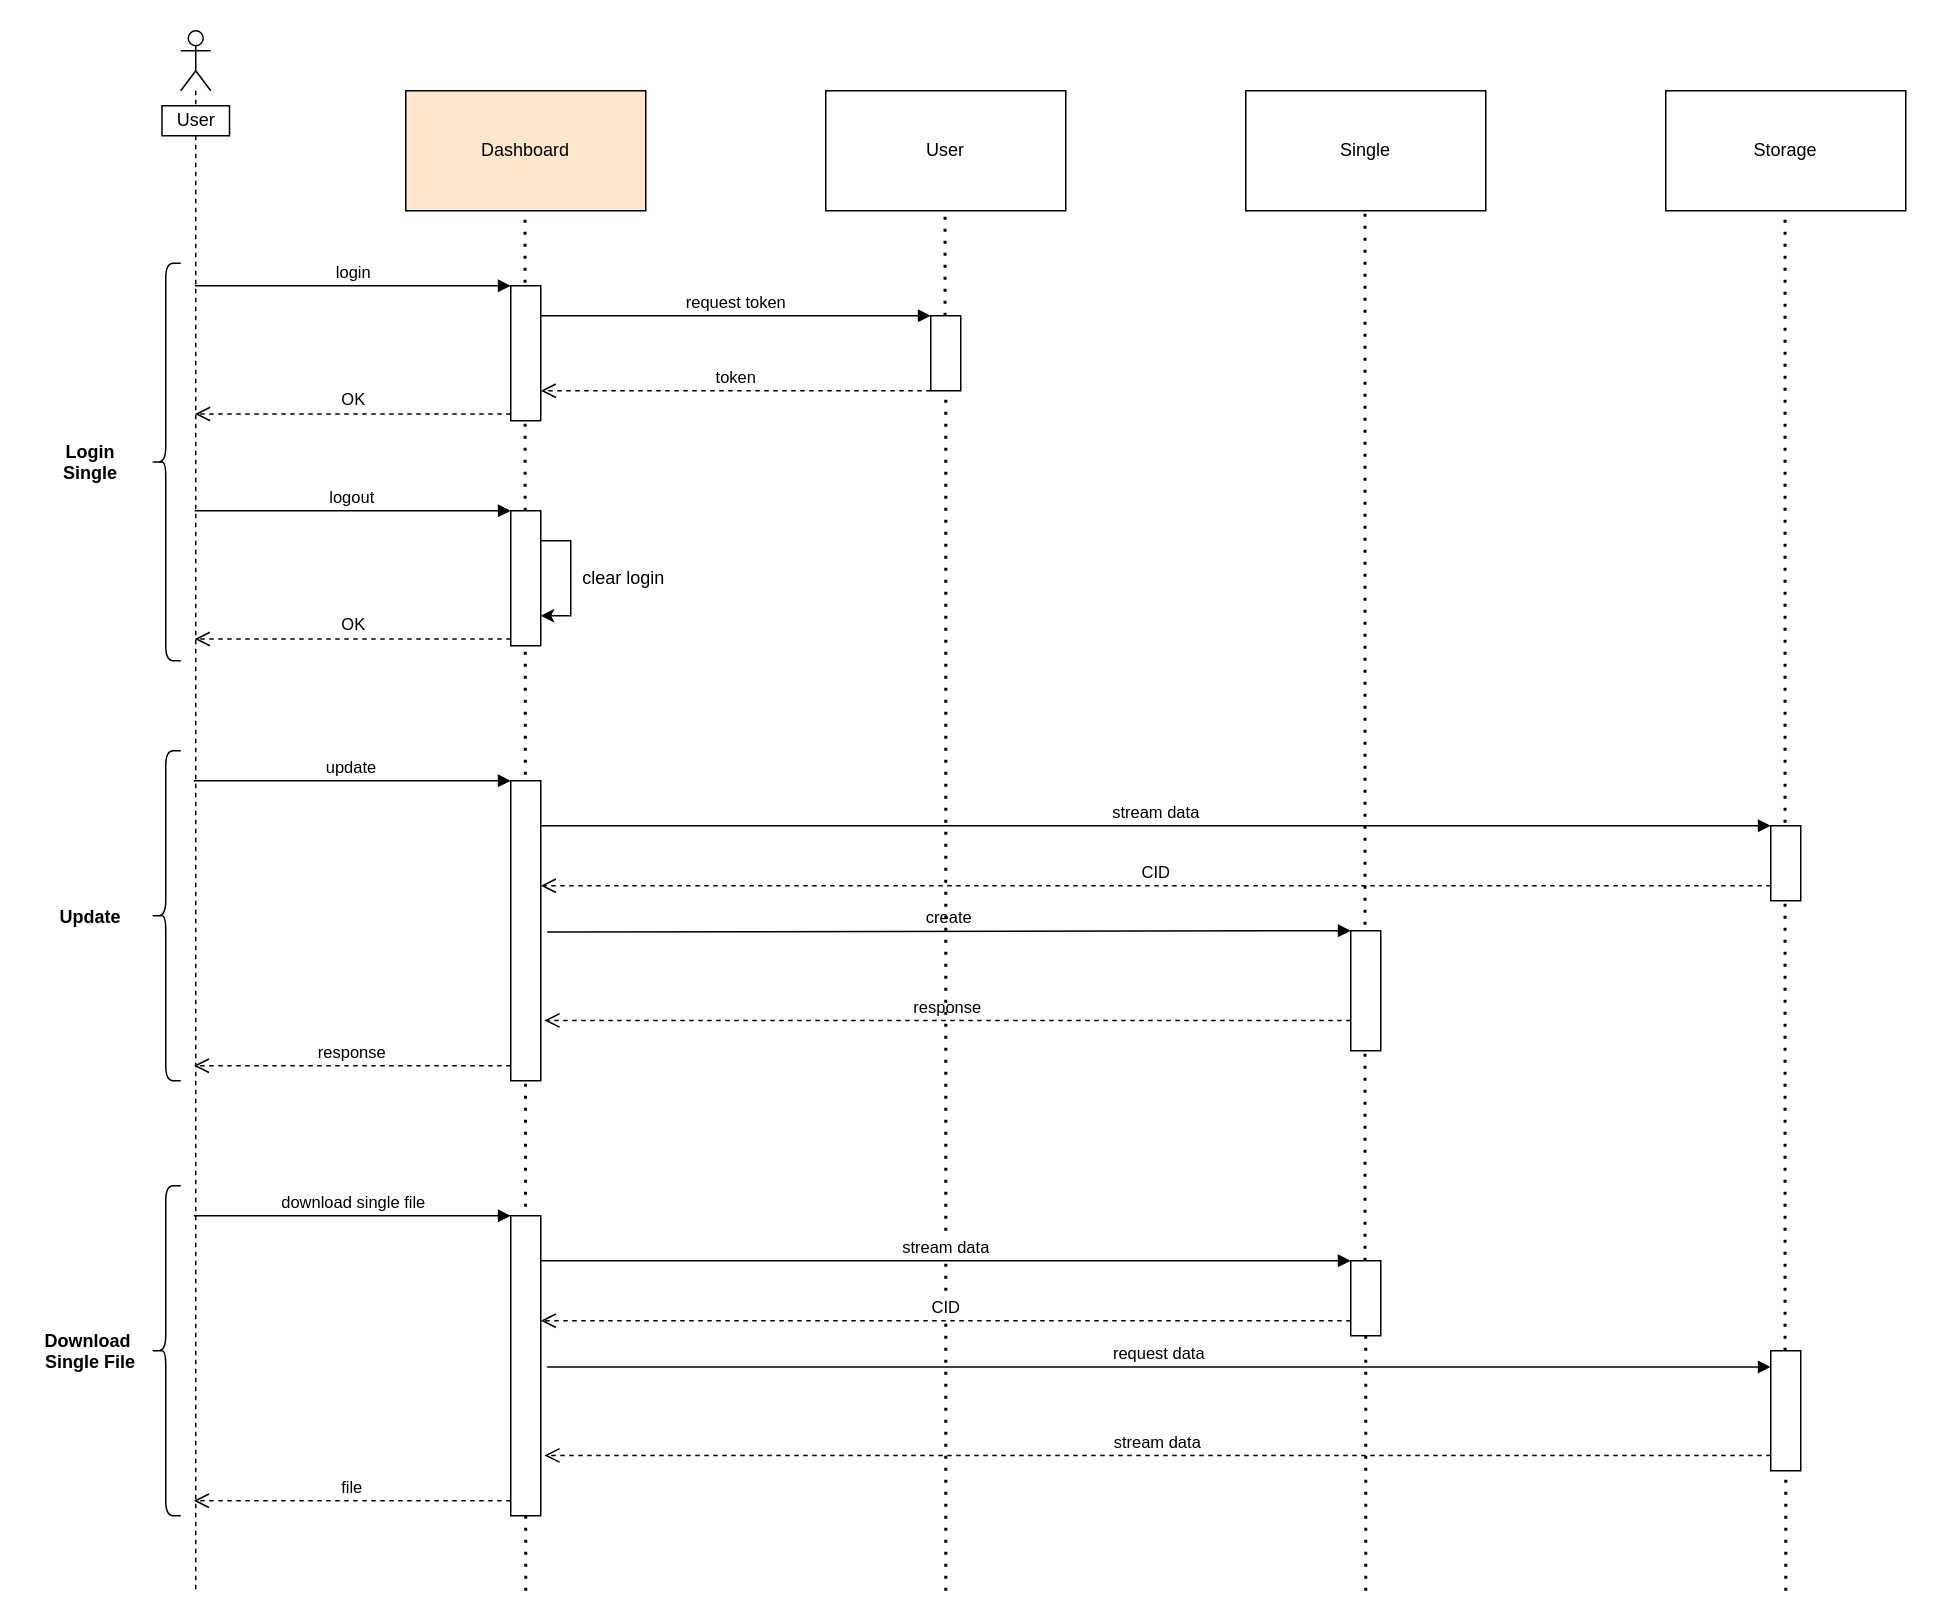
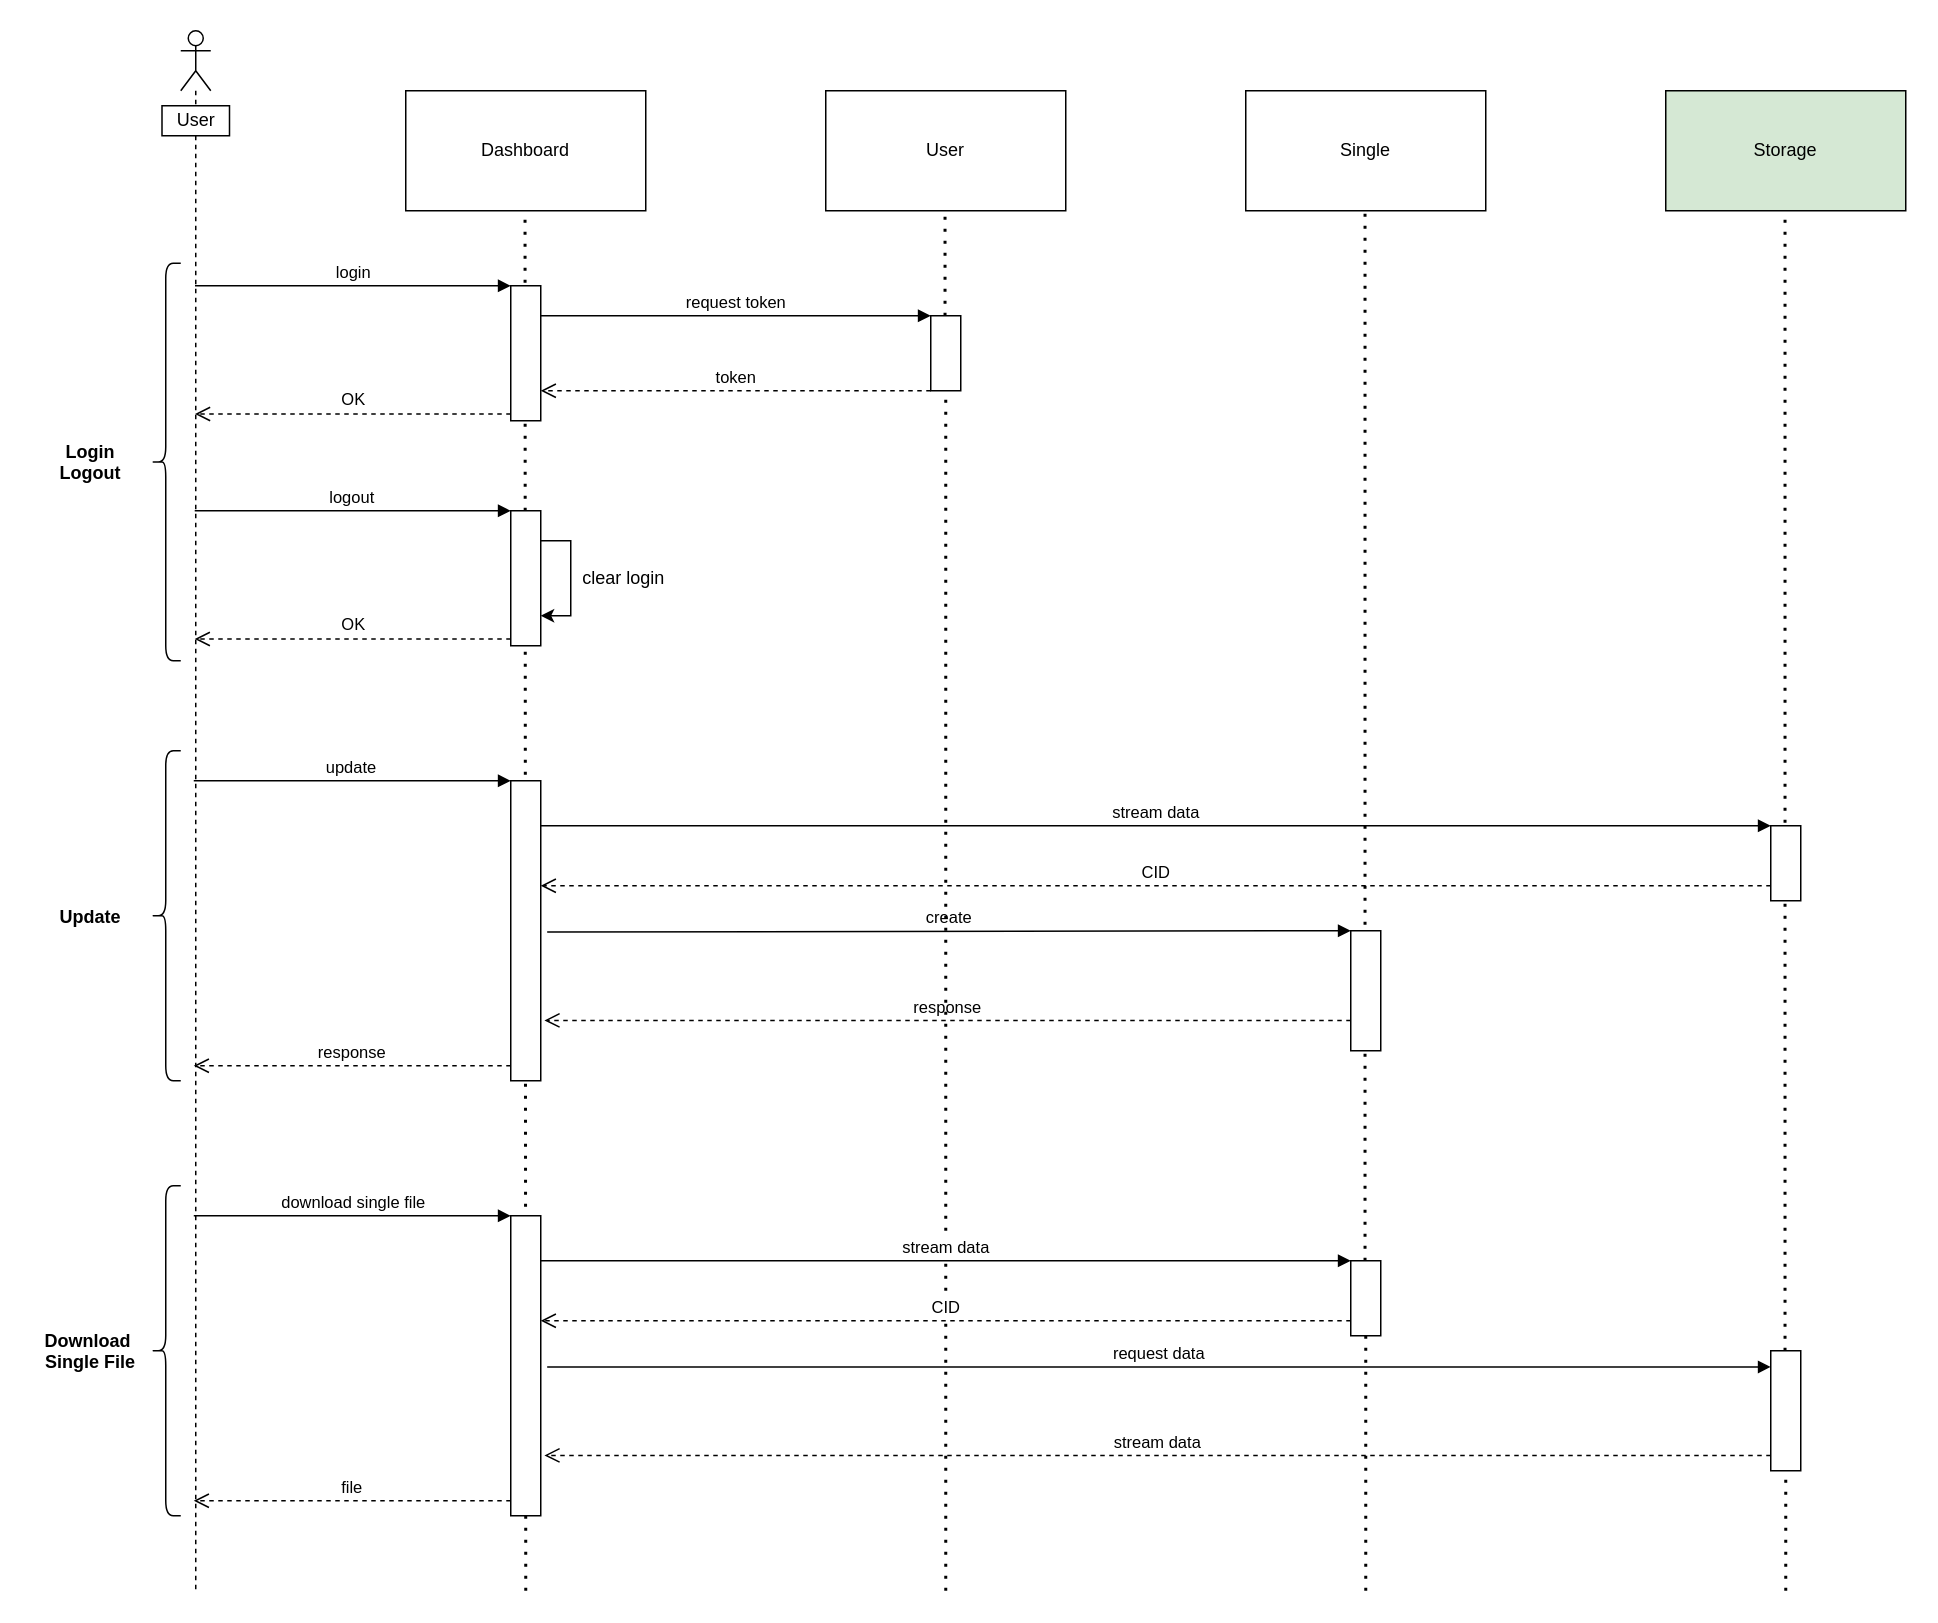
node "Dashboard": fillcolor #ffe6cc -> #ffffff
node "Storage": fillcolor #ffffff -> #d5e8d4
node "Login Single": label "Login Single" -> "Login Logout"
